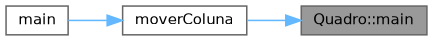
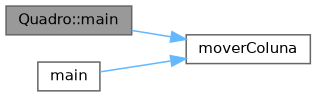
edge "moverColuna" -> "Quadro::main": reversed
